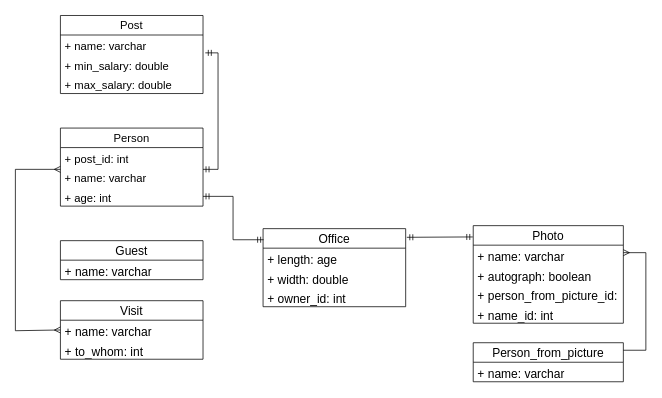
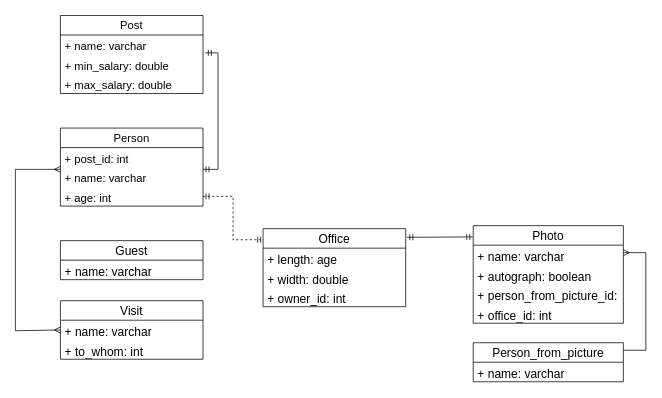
edge "+ age: int" -- "Office": style solid -> dashed
node "+ name_id: int": label "+ name_id: int" -> "+ office_id: int"
